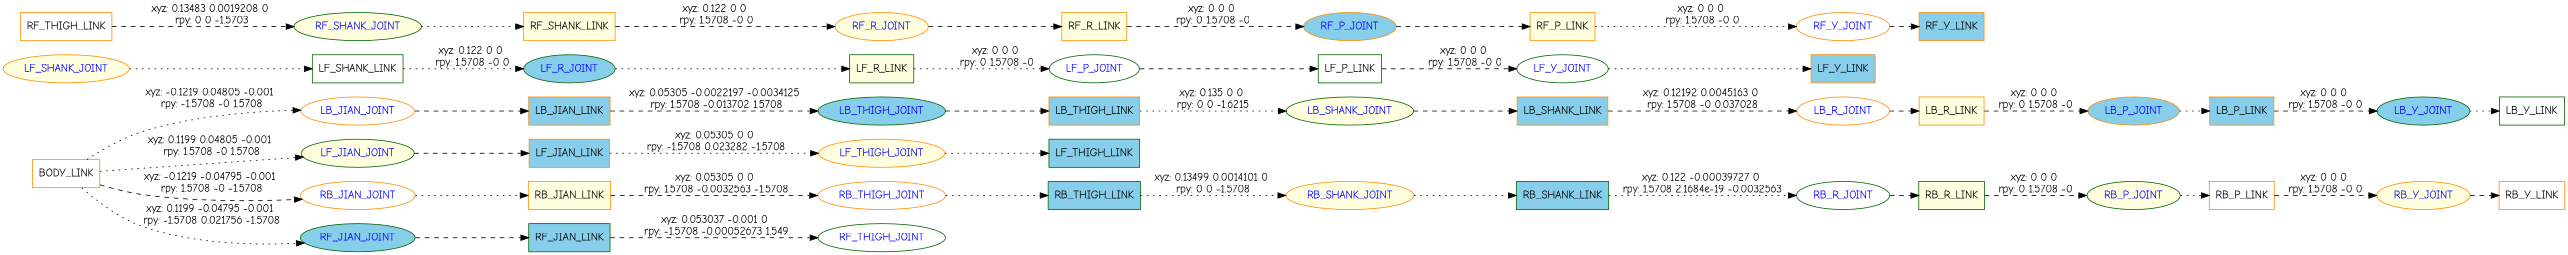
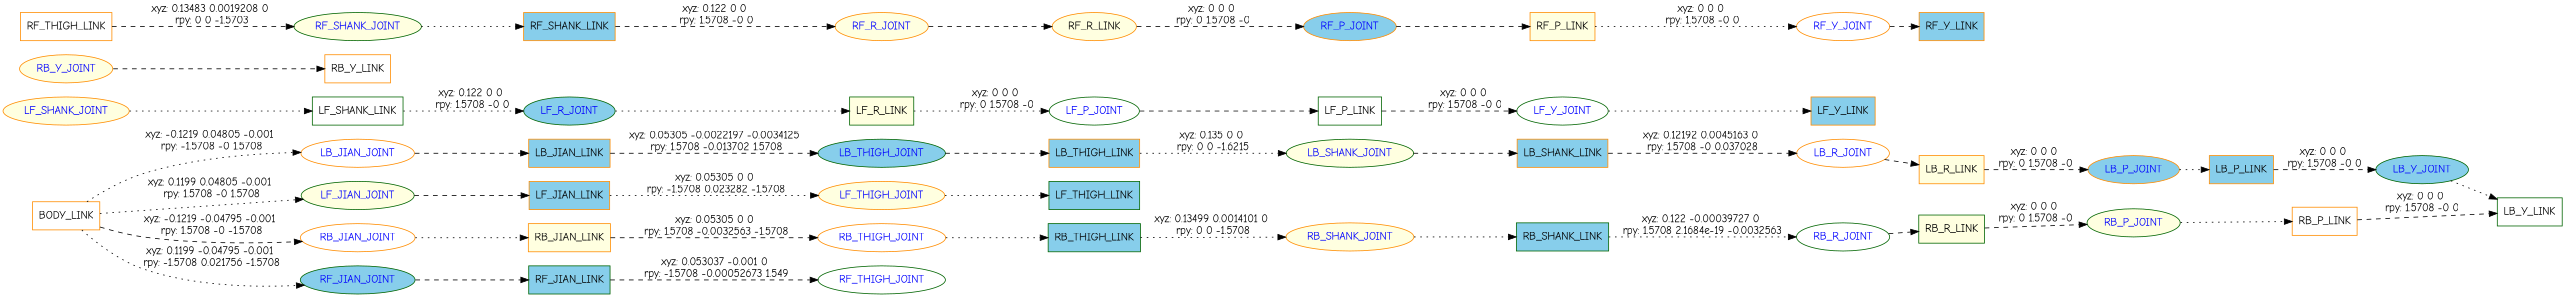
node "RF_SHANK_LINK": fillcolor lightyellow -> skyblue
node "RF_R_LINK": shape box -> ellipse
edge "RB_P_LINK" -> "RB_Y_JOINT": now "RB_P_LINK" -> "LB_Y_LINK"
